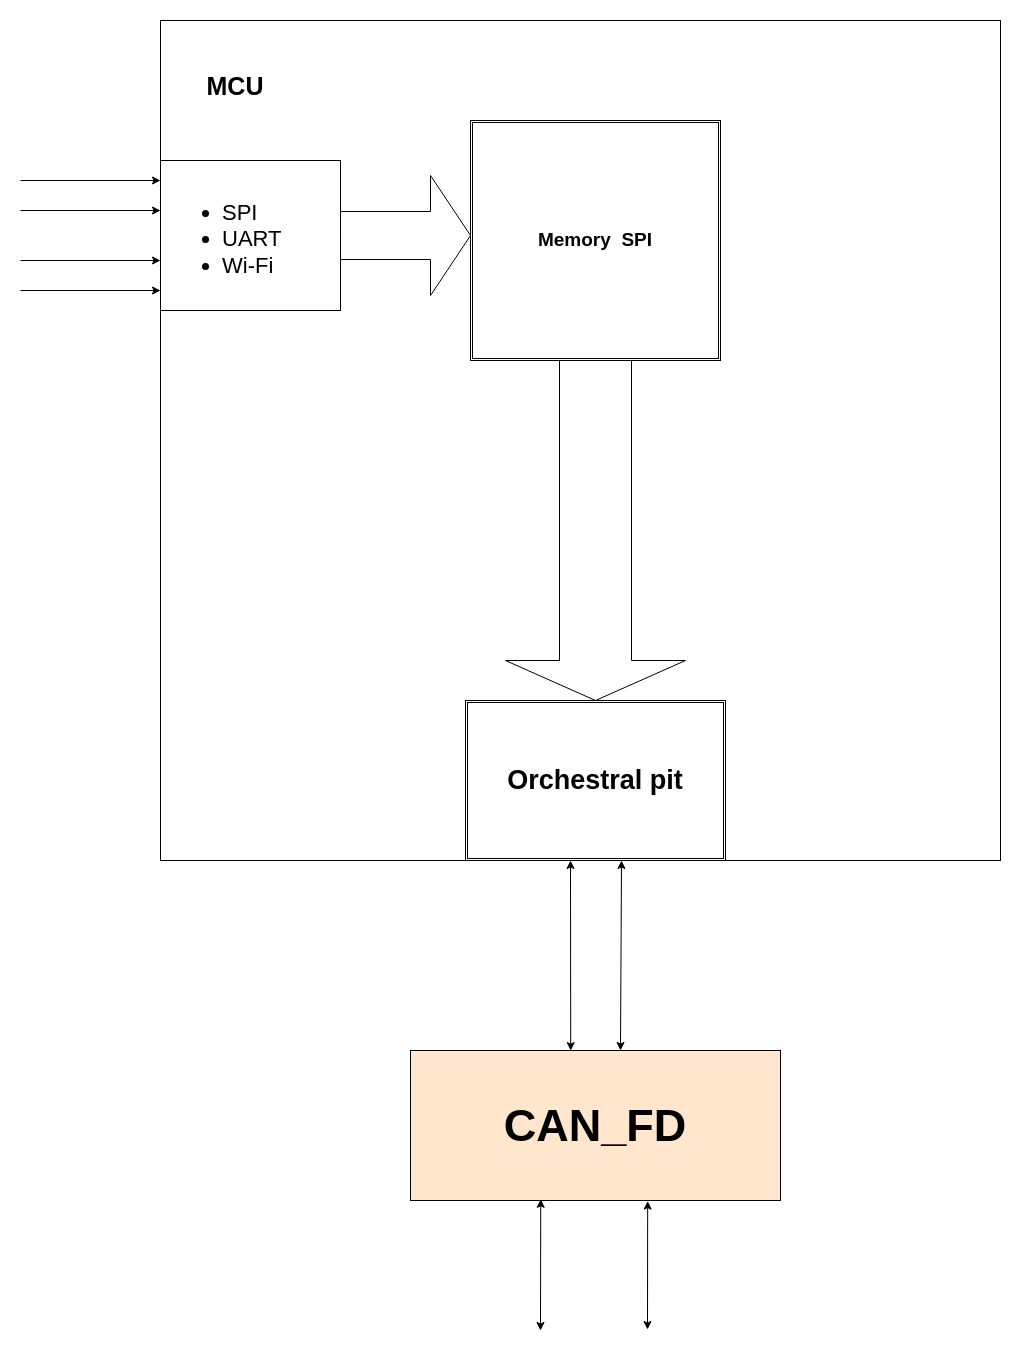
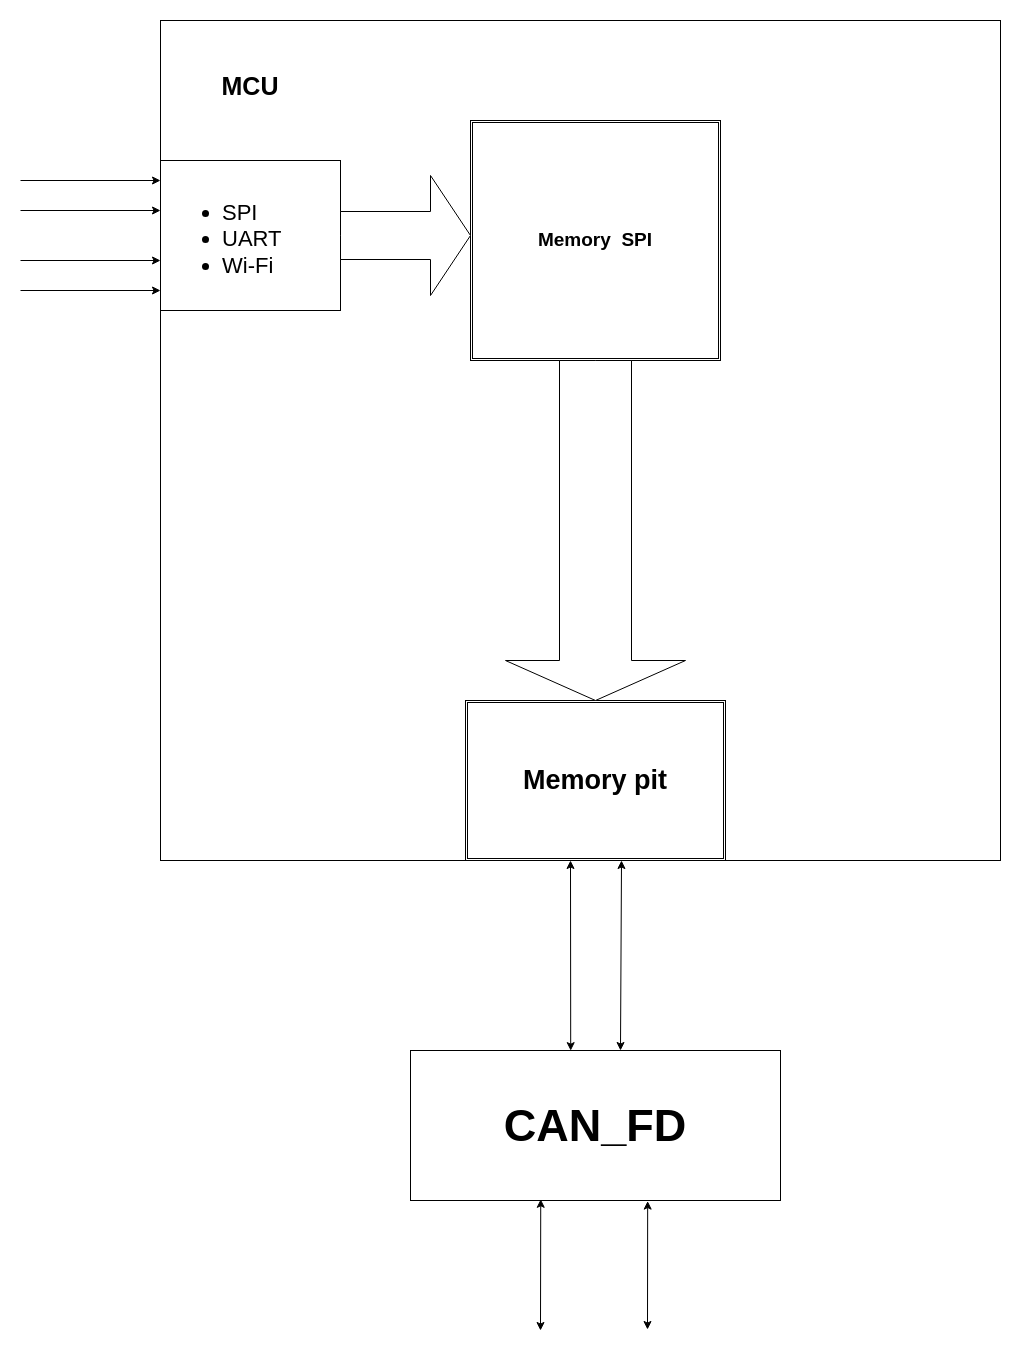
node "MCU": moved (236, 86) -> (251, 86)
node "Orchestral pit": label "Orchestral pit" -> "Memory pit"
node "CAN_FD": fillcolor #ffe6cc -> #ffffff
